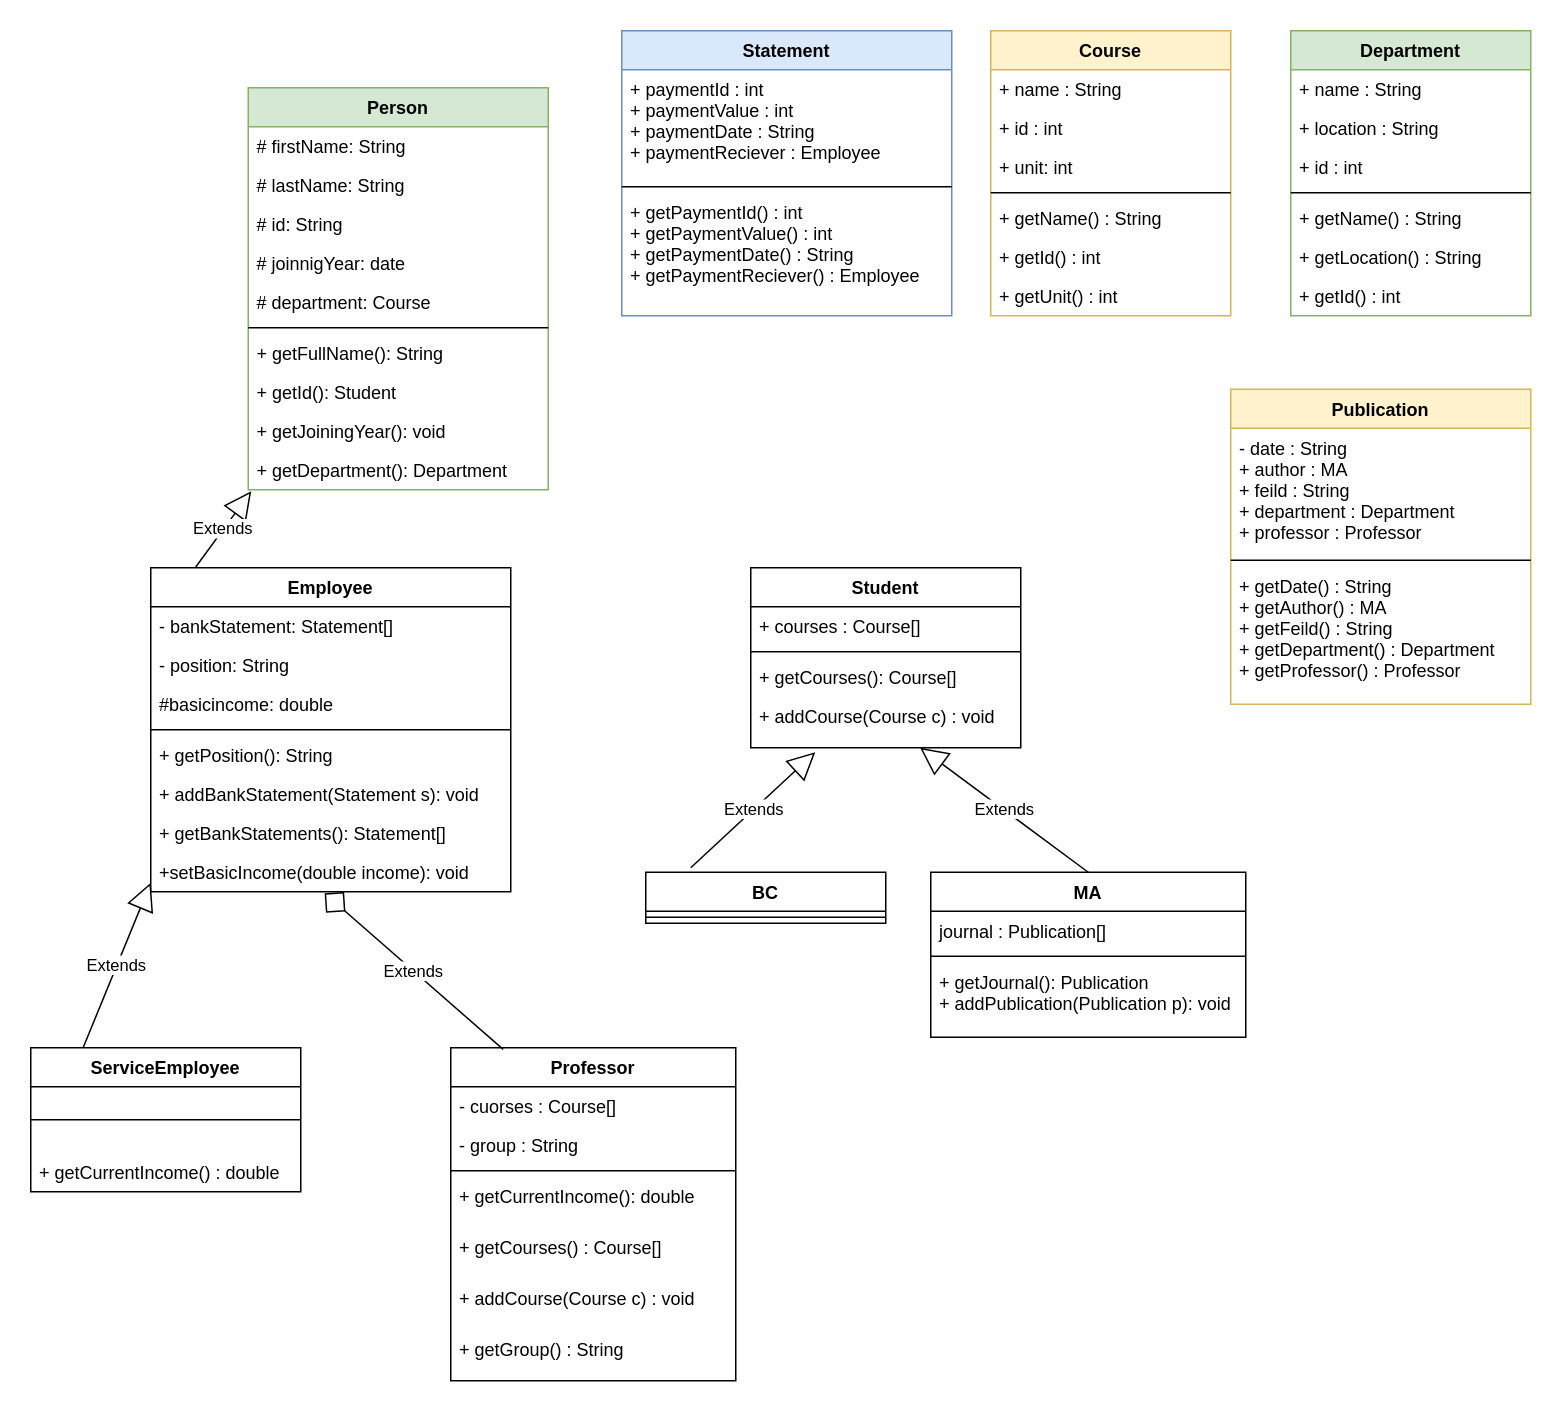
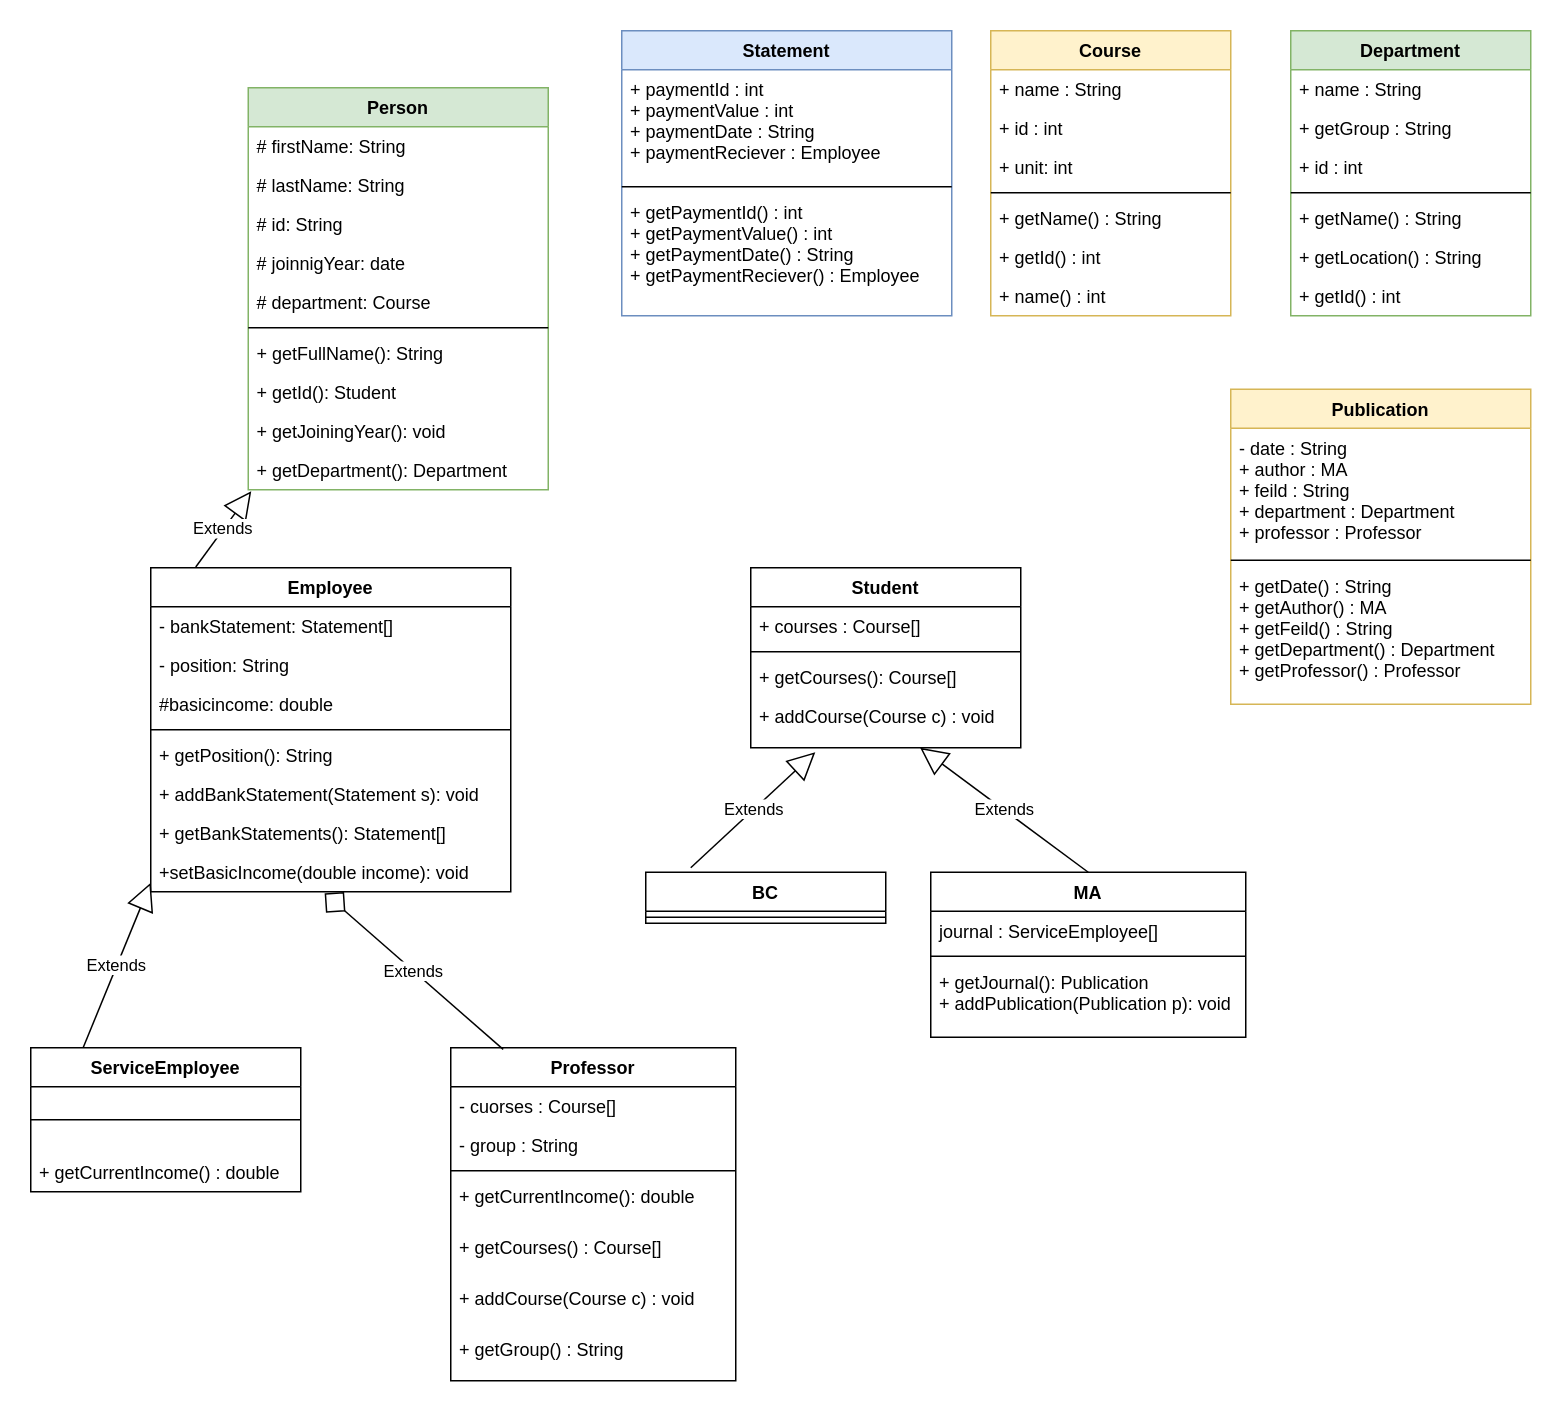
node "+ location : String": label "+ location : String" -> "+ getGroup : String"
node "+ getUnit() : int": label "+ getUnit() : int" -> "+ name() : int"
node "journal : Publication[]": label "journal : Publication[]" -> "journal : ServiceEmployee[]"
